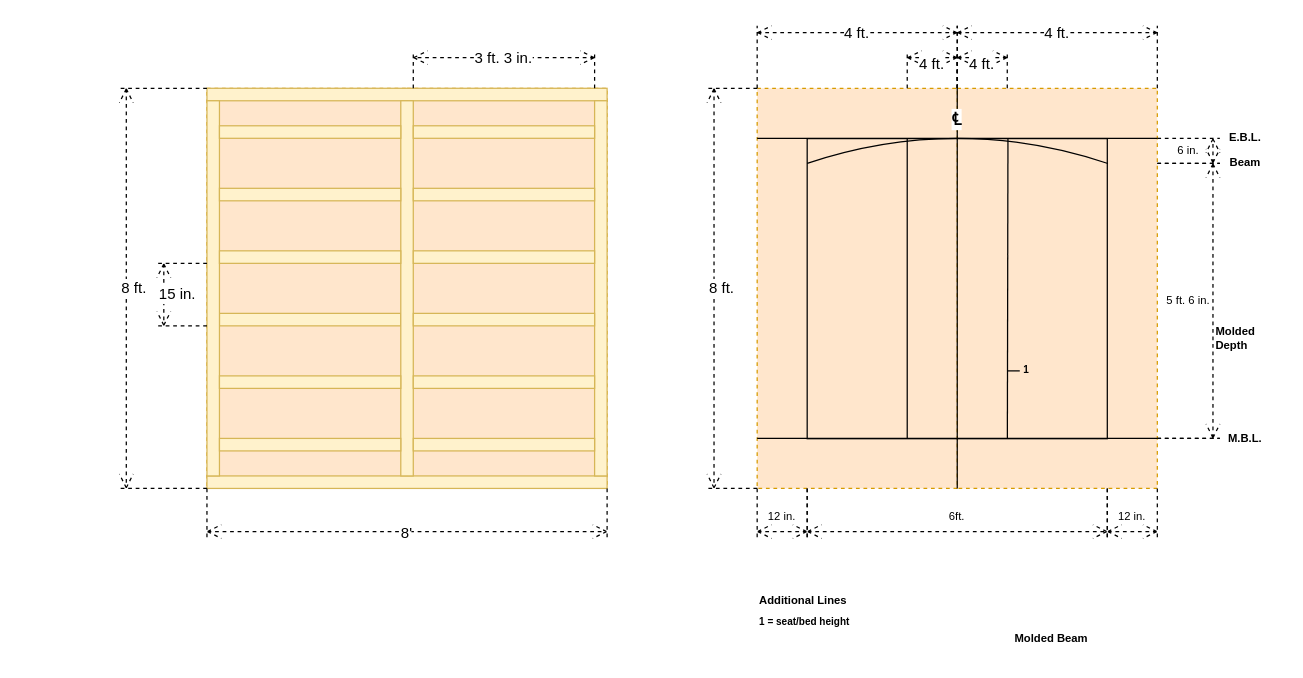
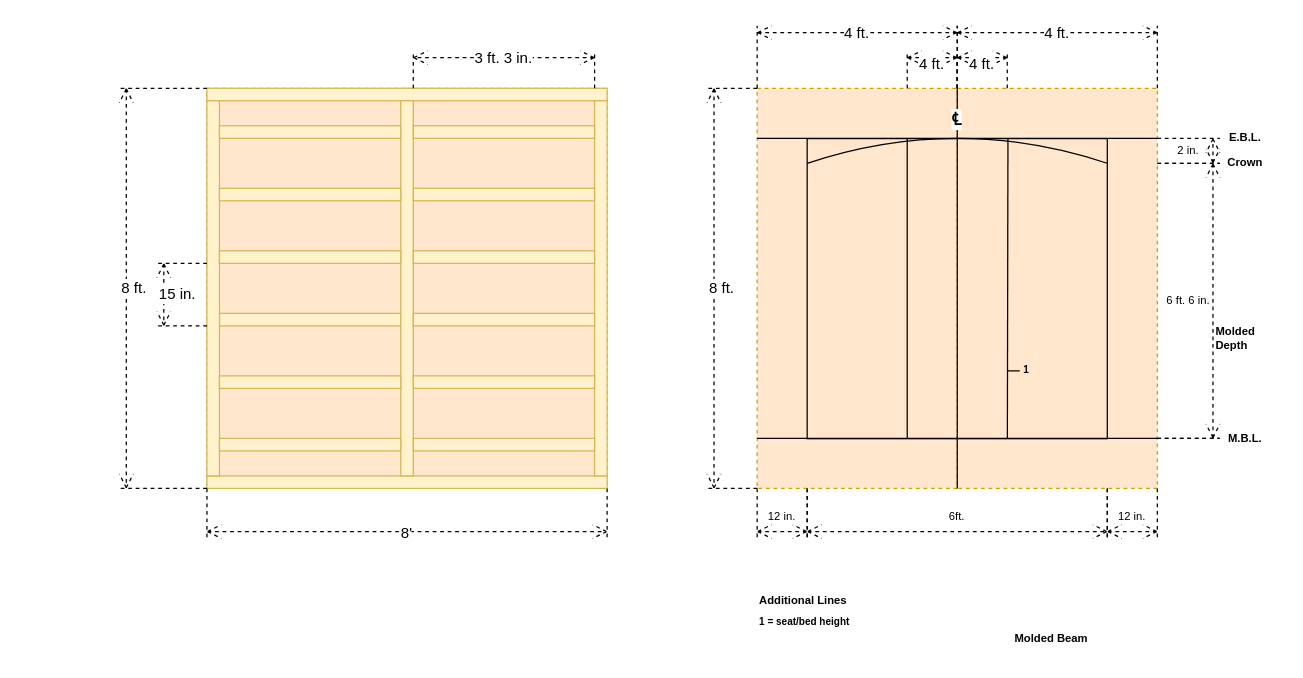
node "6 in.": label "6 in." -> "2 in."
node "Beam": label "Beam" -> "Crown"
node "5 ft. 6 in.": label "5 ft. 6 in." -> "6 ft. 6 in."
